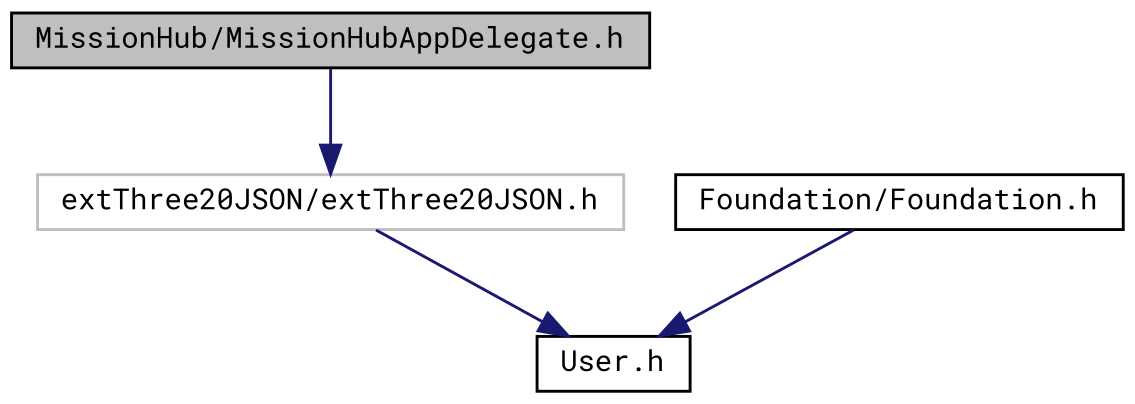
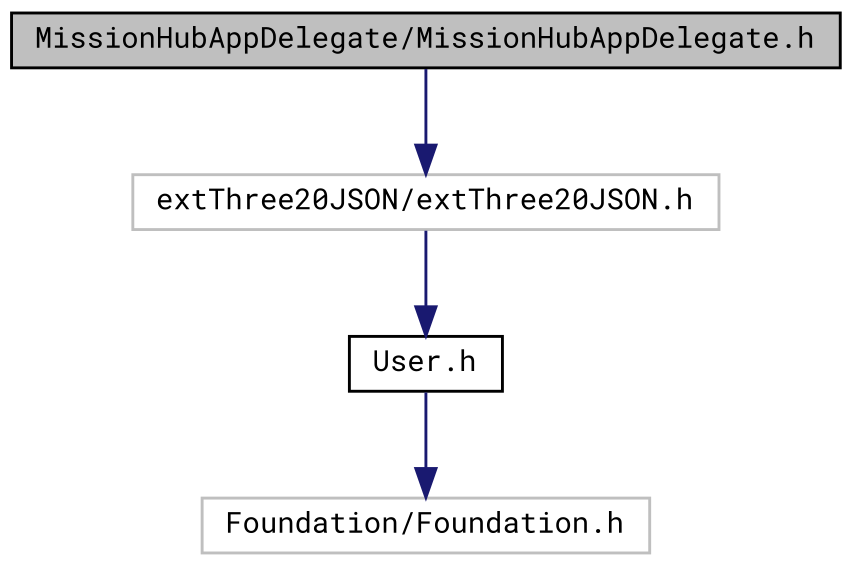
node "MissionHub/MissionHubAppDelegate.h": label "MissionHub/MissionHubAppDelegate.h" -> "MissionHubAppDelegate/MissionHubAppDelegate.h"
node "Foundation/Foundation.h": color black -> grey75
edge "Foundation/Foundation.h" -> "User.h": reversed
